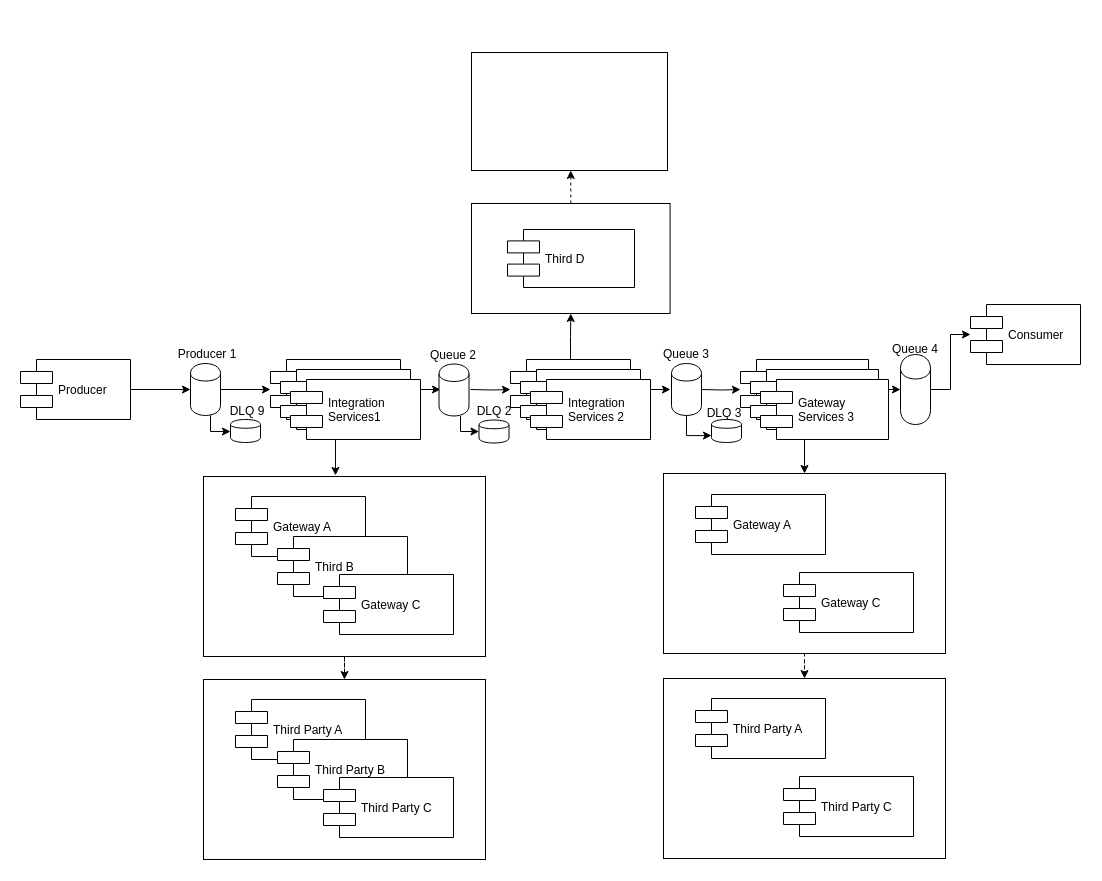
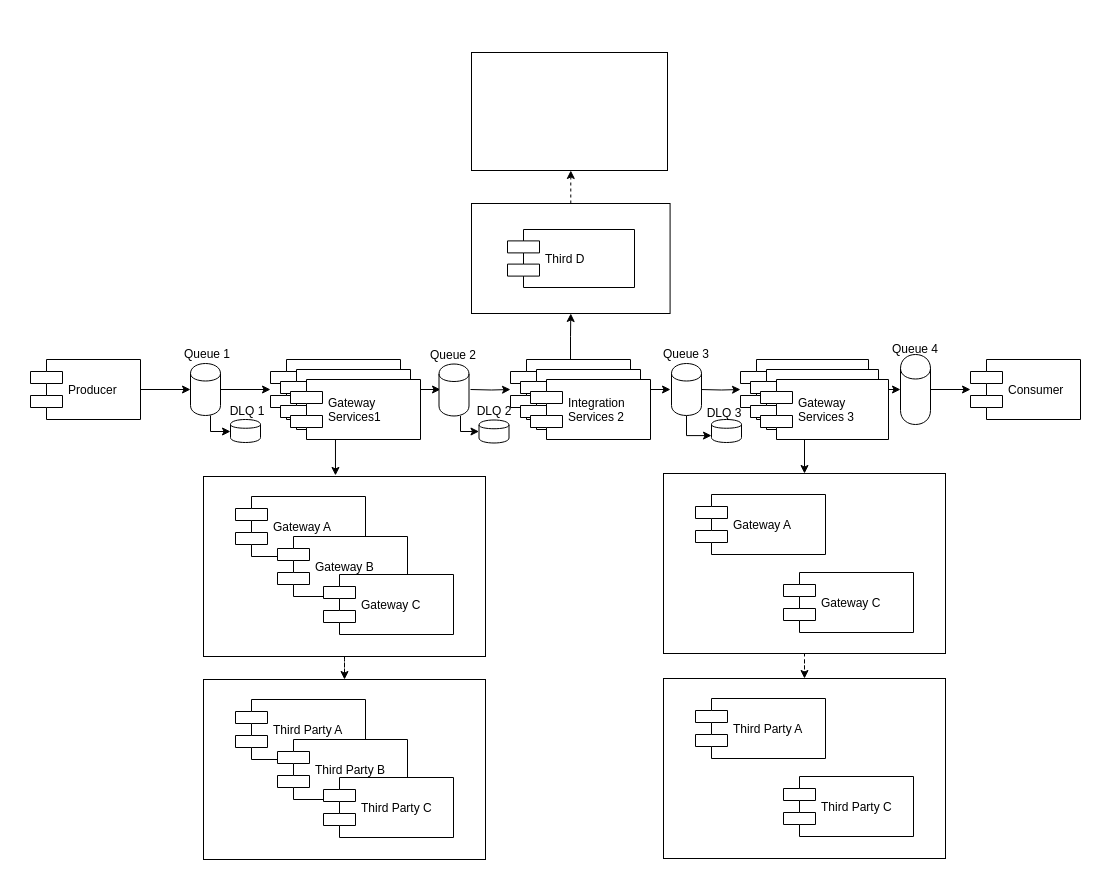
node "Consumer": moved (1026, 335) -> (1026, 390)
node "Producer 1": label "Producer 1" -> "Queue 1"
node "Producer": moved (76, 390) -> (86, 390)
node "Integration Services1": label "Integration Services1" -> "Gateway Services1"
node "DLQ 9": label "DLQ 9" -> "DLQ 1"
node "Third B": label "Third B" -> "Gateway B"
